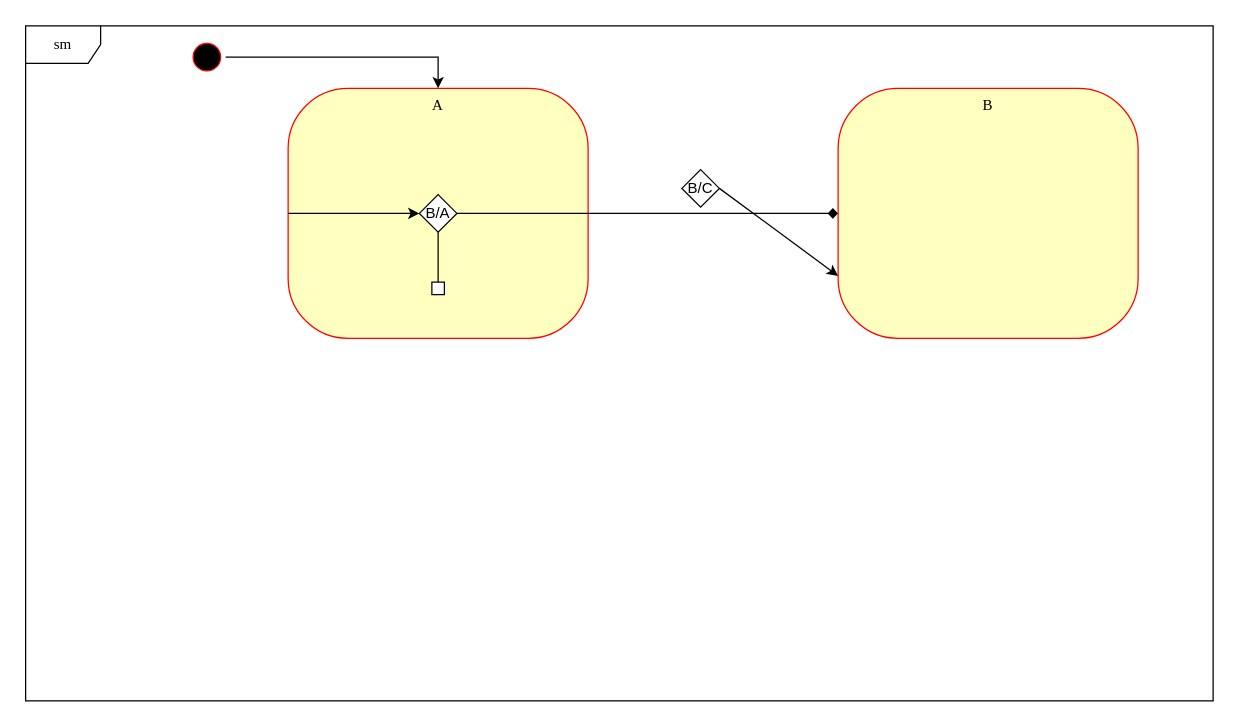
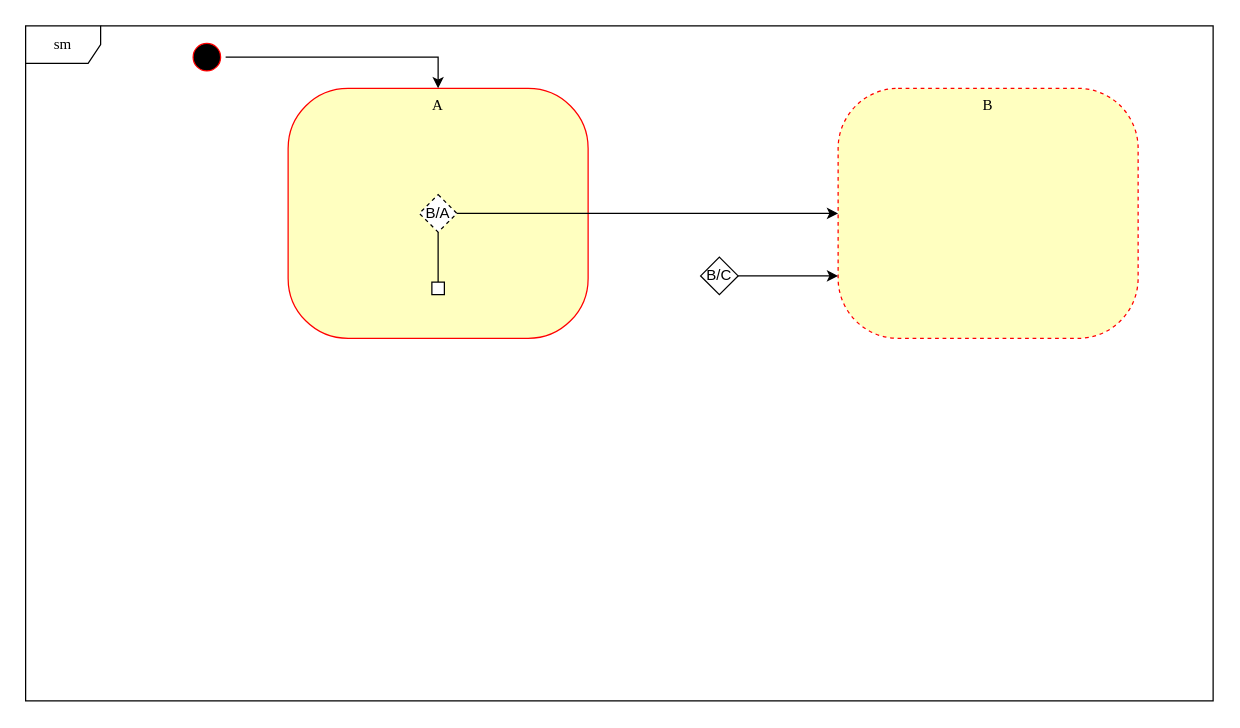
node "B/C": moved (701, 188) -> (719, 276)
edge "A" -> "B/A": removed
node "B/A": style solid -> dashed
edge "B/A" -> "B": arrowhead diamond -> classic
node "B": style solid -> dashed
